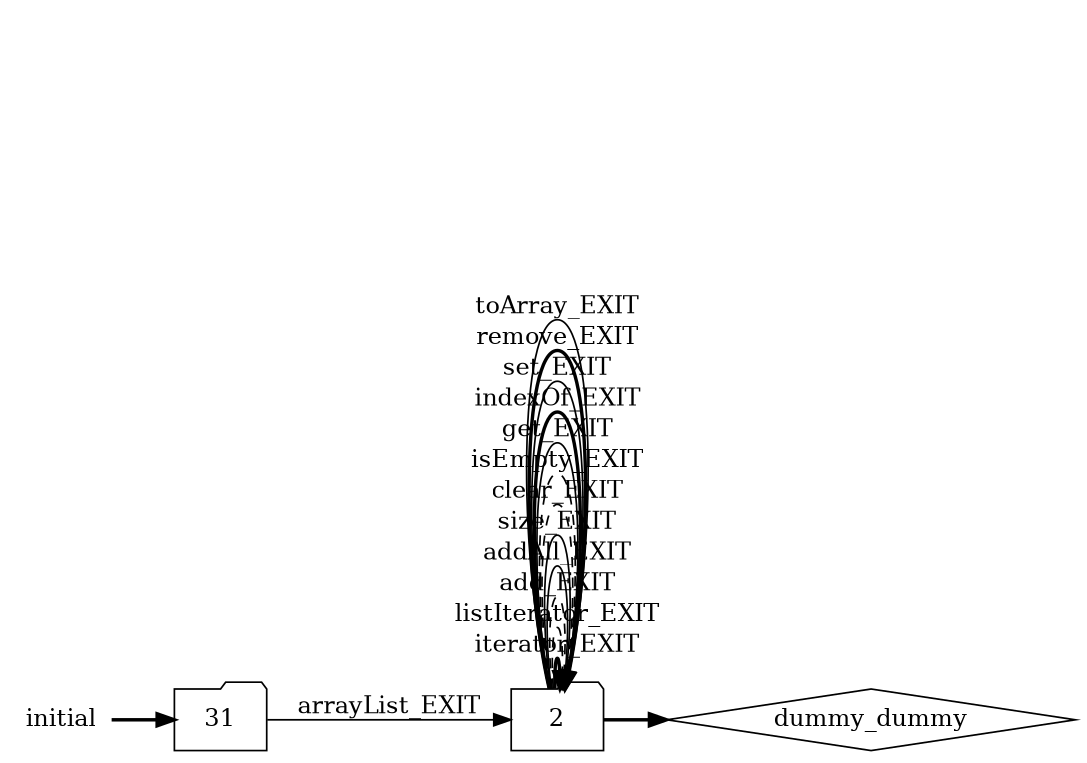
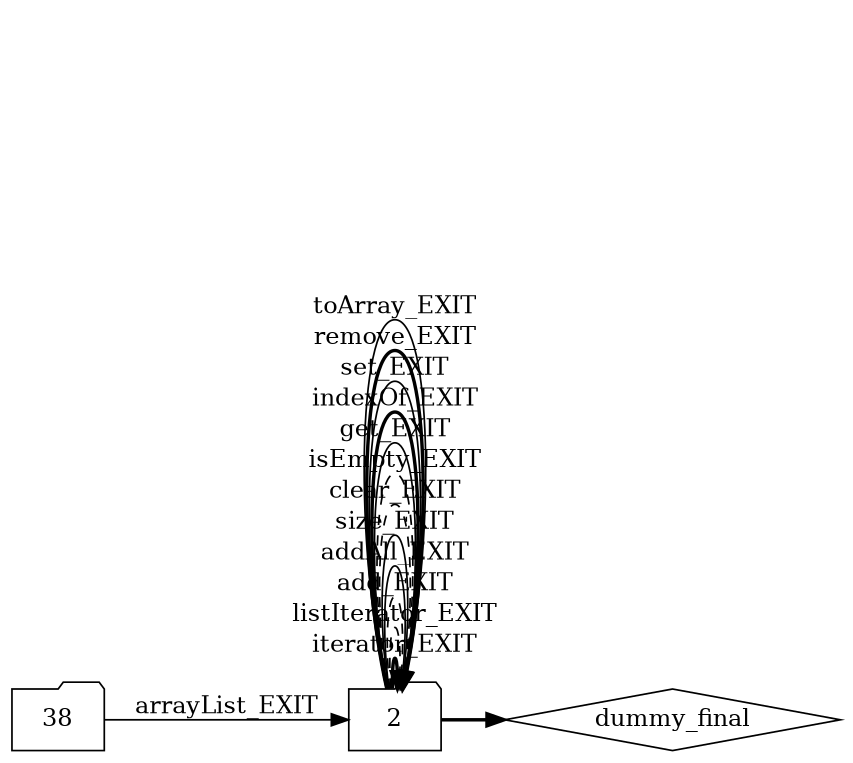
node "initial": removed
node "31": label "31" -> "38"
node "dummy_dummy": label "dummy_dummy" -> "dummy_final"
